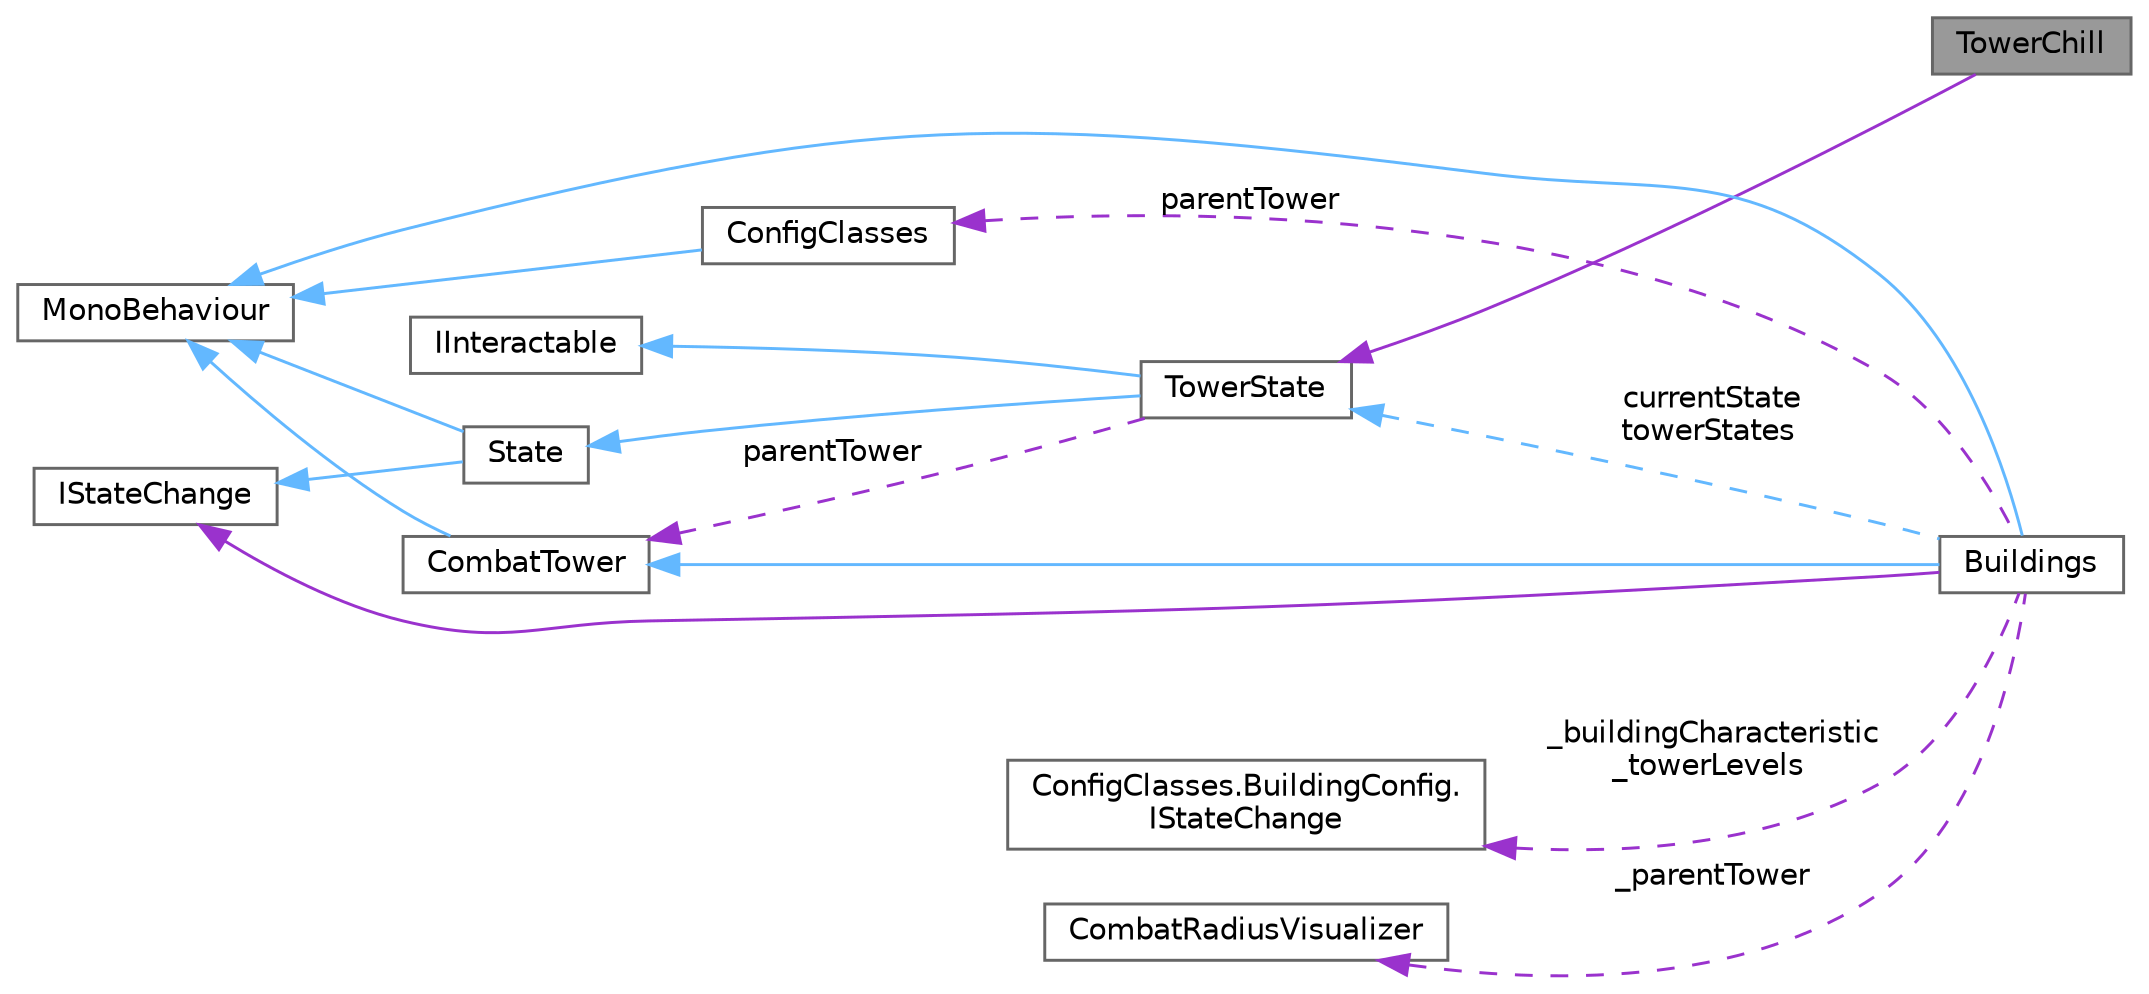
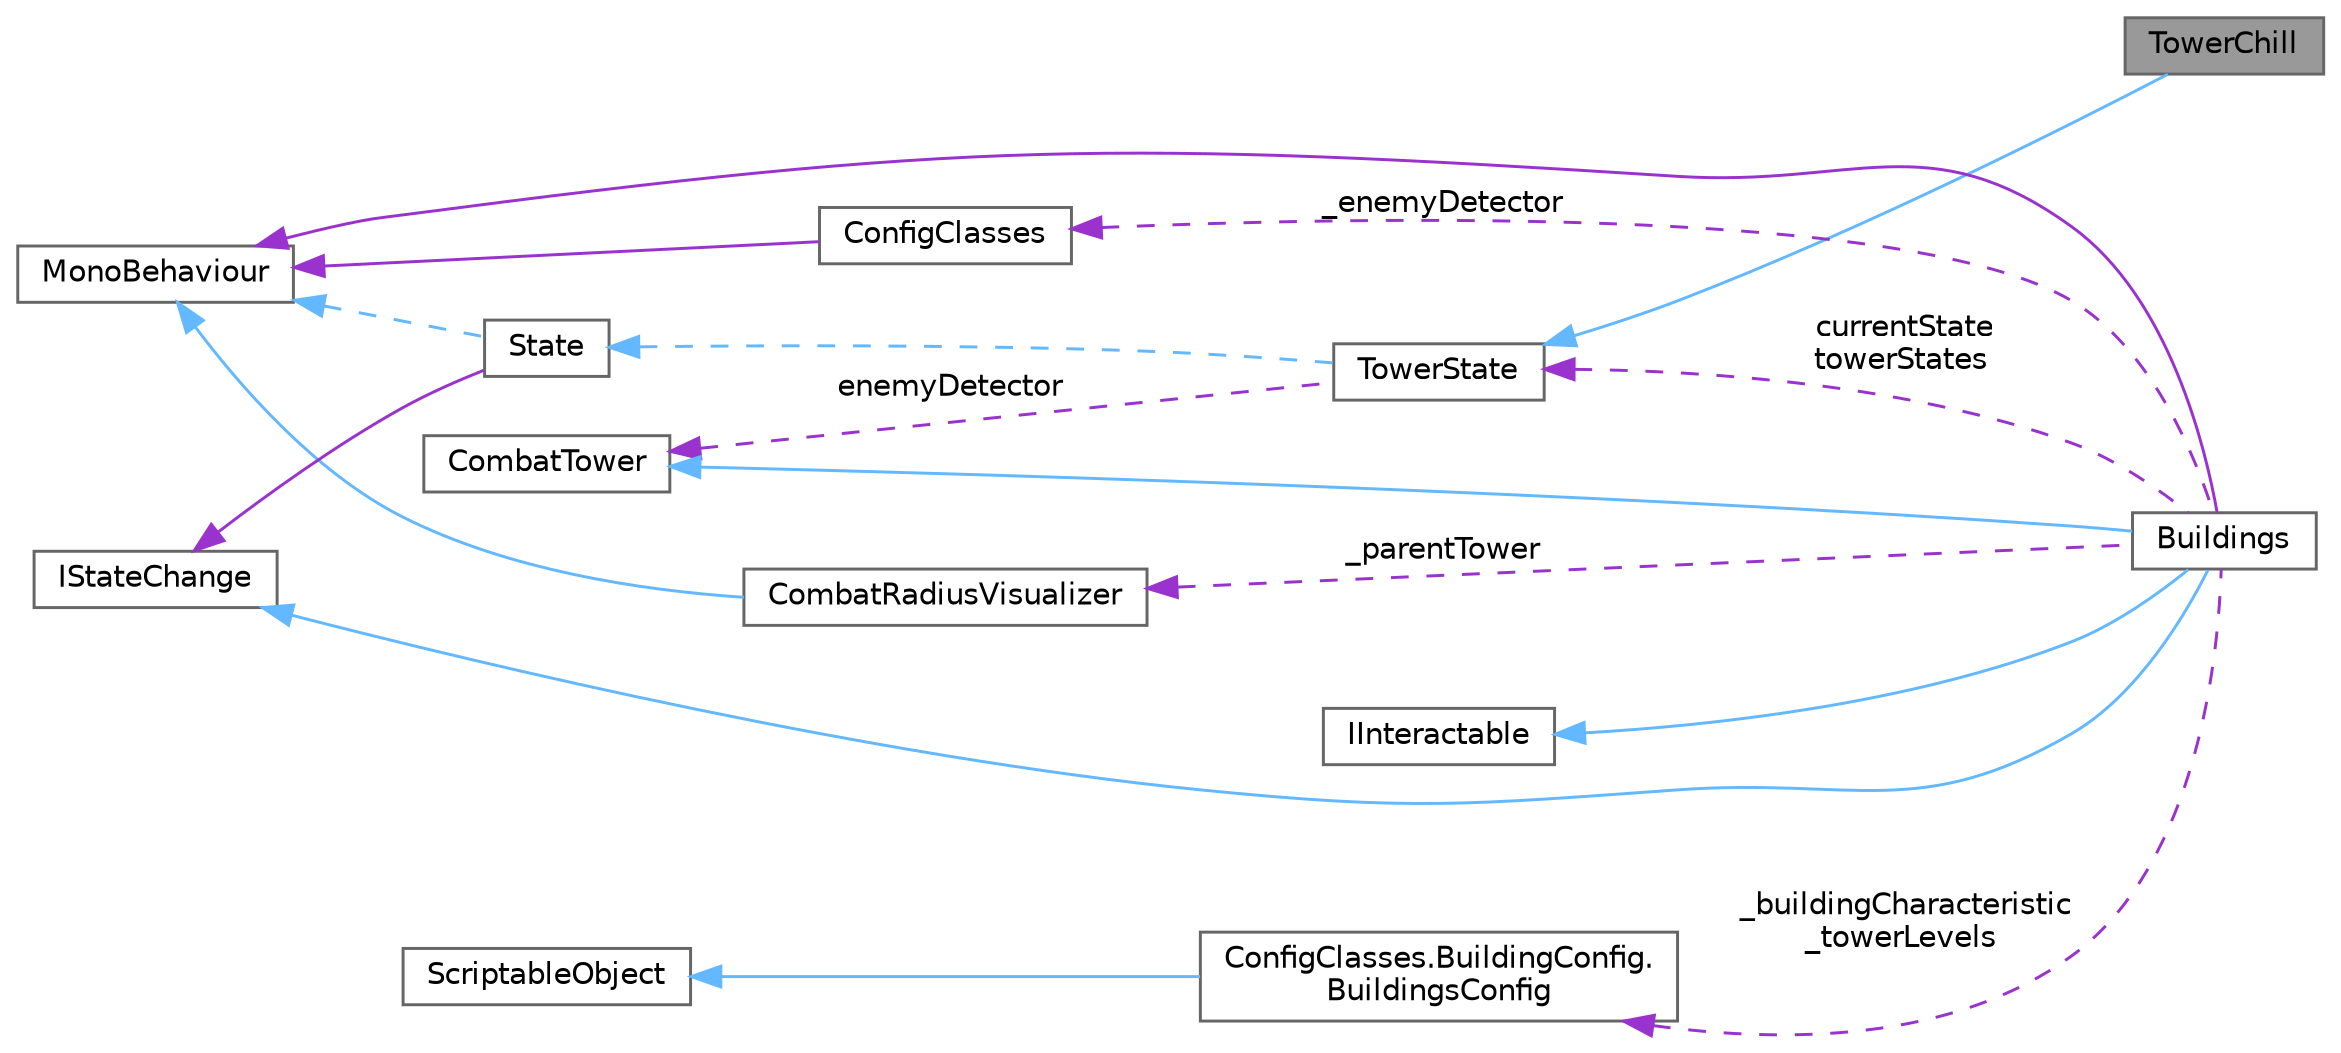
edge "Buildings" -> "MonoBehaviour": color steelblue1 -> darkorchid3
edge "Buildings" -> "ConfigClasses": label " parentTower" -> " _enemyDetector"
edge "TowerChill" -> "TowerState": color darkorchid3 -> steelblue1
edge "ConfigClasses" -> "MonoBehaviour": color steelblue1 -> darkorchid3
edge "TowerState" -> "IInteractable": now "Buildings" -> "IInteractable"
edge "State" -> "MonoBehaviour": style solid -> dashed
edge "TowerState" -> "State": style solid -> dashed
edge "TowerState" -> "CombatTower": label " parentTower" -> " enemyDetector"
edge "CombatTower" -> "MonoBehaviour": now "CombatRadiusVisualizer" -> "MonoBehaviour"
edge "State" -> "IStateChange": color steelblue1 -> darkorchid3
edge "Buildings" -> "TowerState": color steelblue1 -> darkorchid3
edge "Buildings" -> "IStateChange": color darkorchid3 -> steelblue1
node "ConfigClasses.BuildingConfig. IStateChange": label "ConfigClasses.BuildingConfig. IStateChange" -> "ConfigClasses.BuildingConfig. BuildingsConfig"
node "ScriptableObject": added
